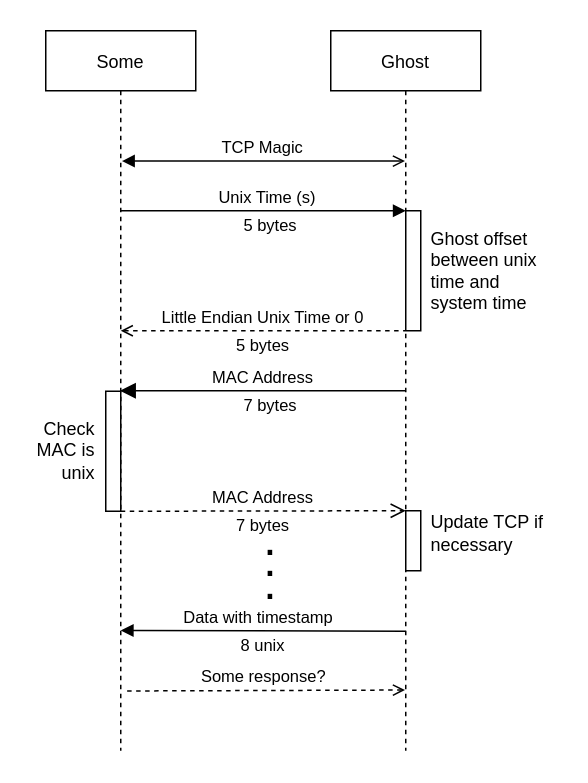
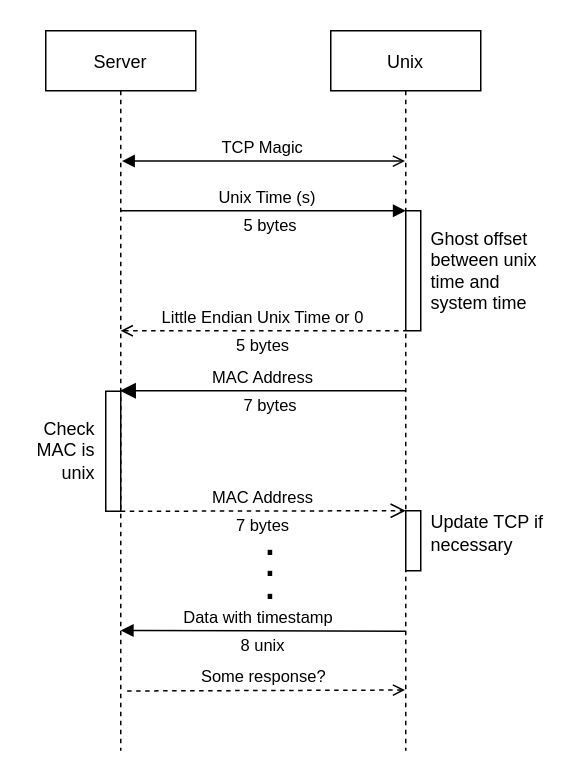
node "Some": label "Some" -> "Server"
node "Ghost": label "Ghost" -> "Unix"
